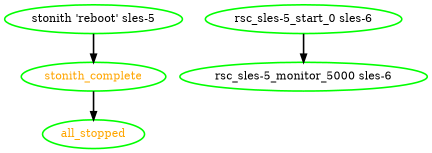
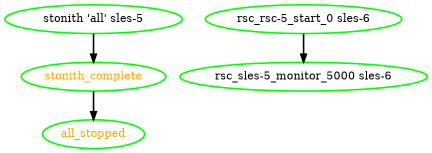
node "stonith 'reboot' sles-5": label "stonith 'reboot' sles-5" -> "stonith 'all' sles-5"
node "rsc_sles-5_start_0 sles-6": label "rsc_sles-5_start_0 sles-6" -> "rsc_rsc-5_start_0 sles-6"
